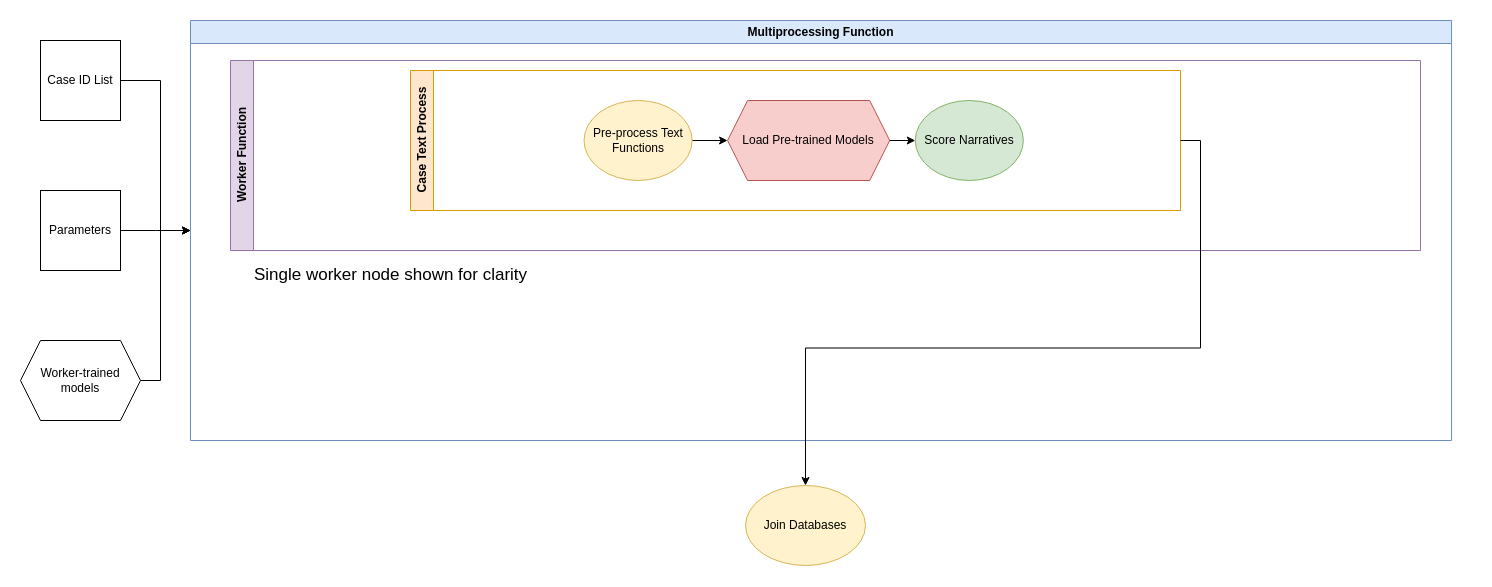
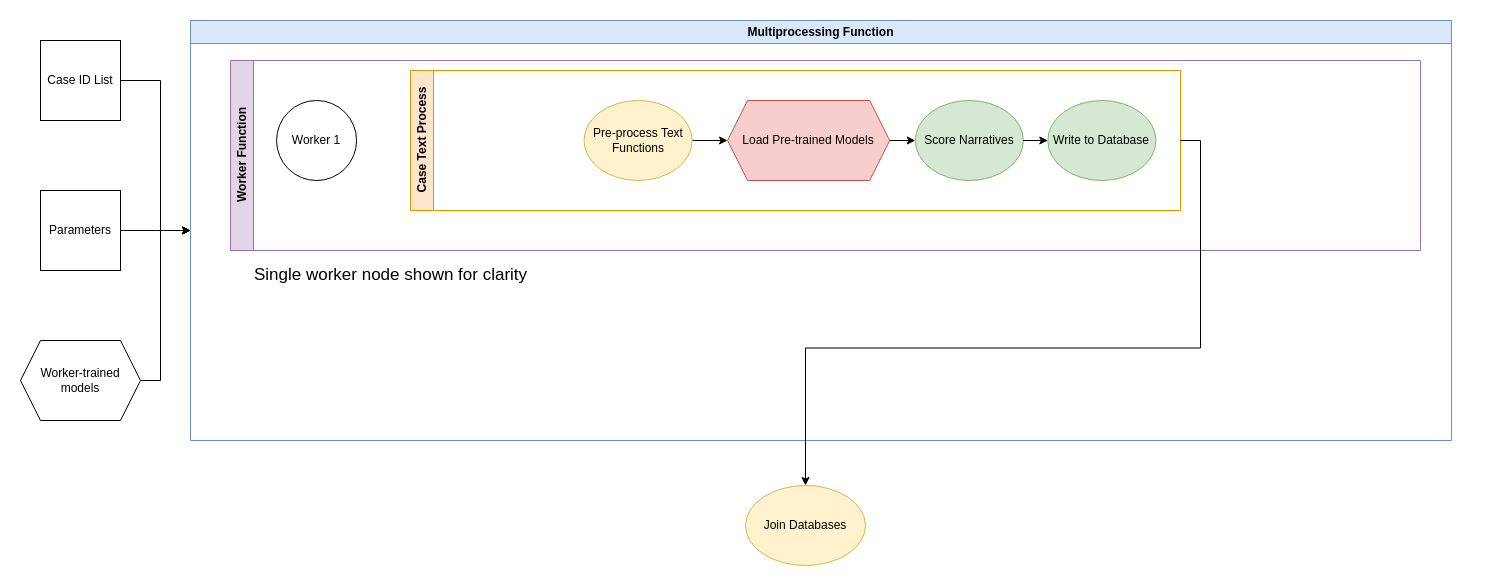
node "Worker 1": added
edge "Score Narratives" -> "Write to Database": added
node "Write to Database": added
